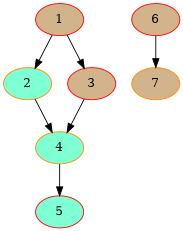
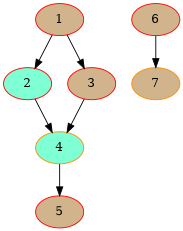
node "2": color darkorange -> red
node "5": fillcolor aquamarine -> tan
